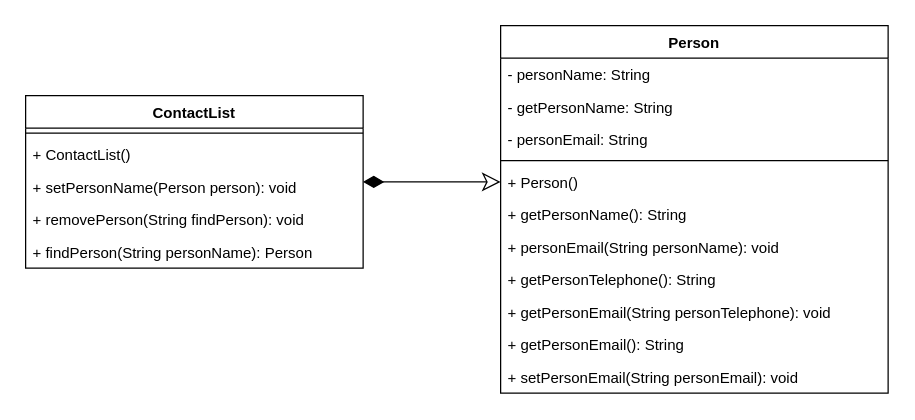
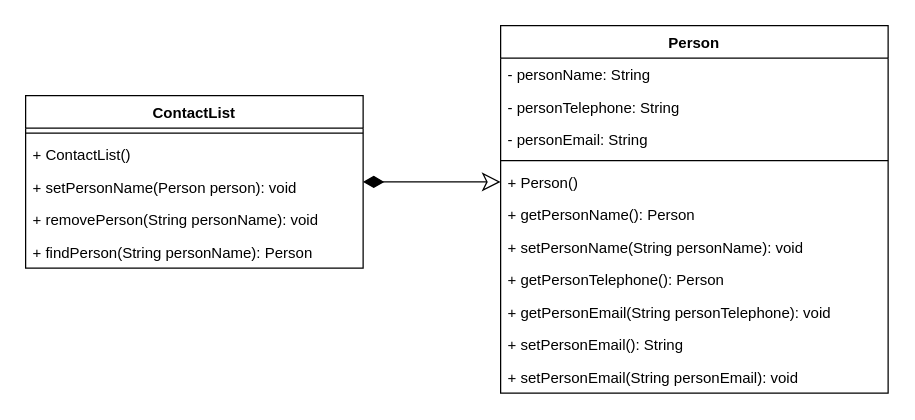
node "- getPersonName: String": label "- getPersonName: String" -> "- personTelephone: String"
node "+ getPersonName(): String": label "+ getPersonName(): String" -> "+ getPersonName(): Person"
node "+ removePerson(String findPerson): void": label "+ removePerson(String findPerson): void" -> "+ removePerson(String personName): void"
node "+ personEmail(String personName): void": label "+ personEmail(String personName): void" -> "+ setPersonName(String personName): void"
node "+ getPersonTelephone(): String": label "+ getPersonTelephone(): String" -> "+ getPersonTelephone(): Person"
node "+ getPersonEmail(): String": label "+ getPersonEmail(): String" -> "+ setPersonEmail(): String"
